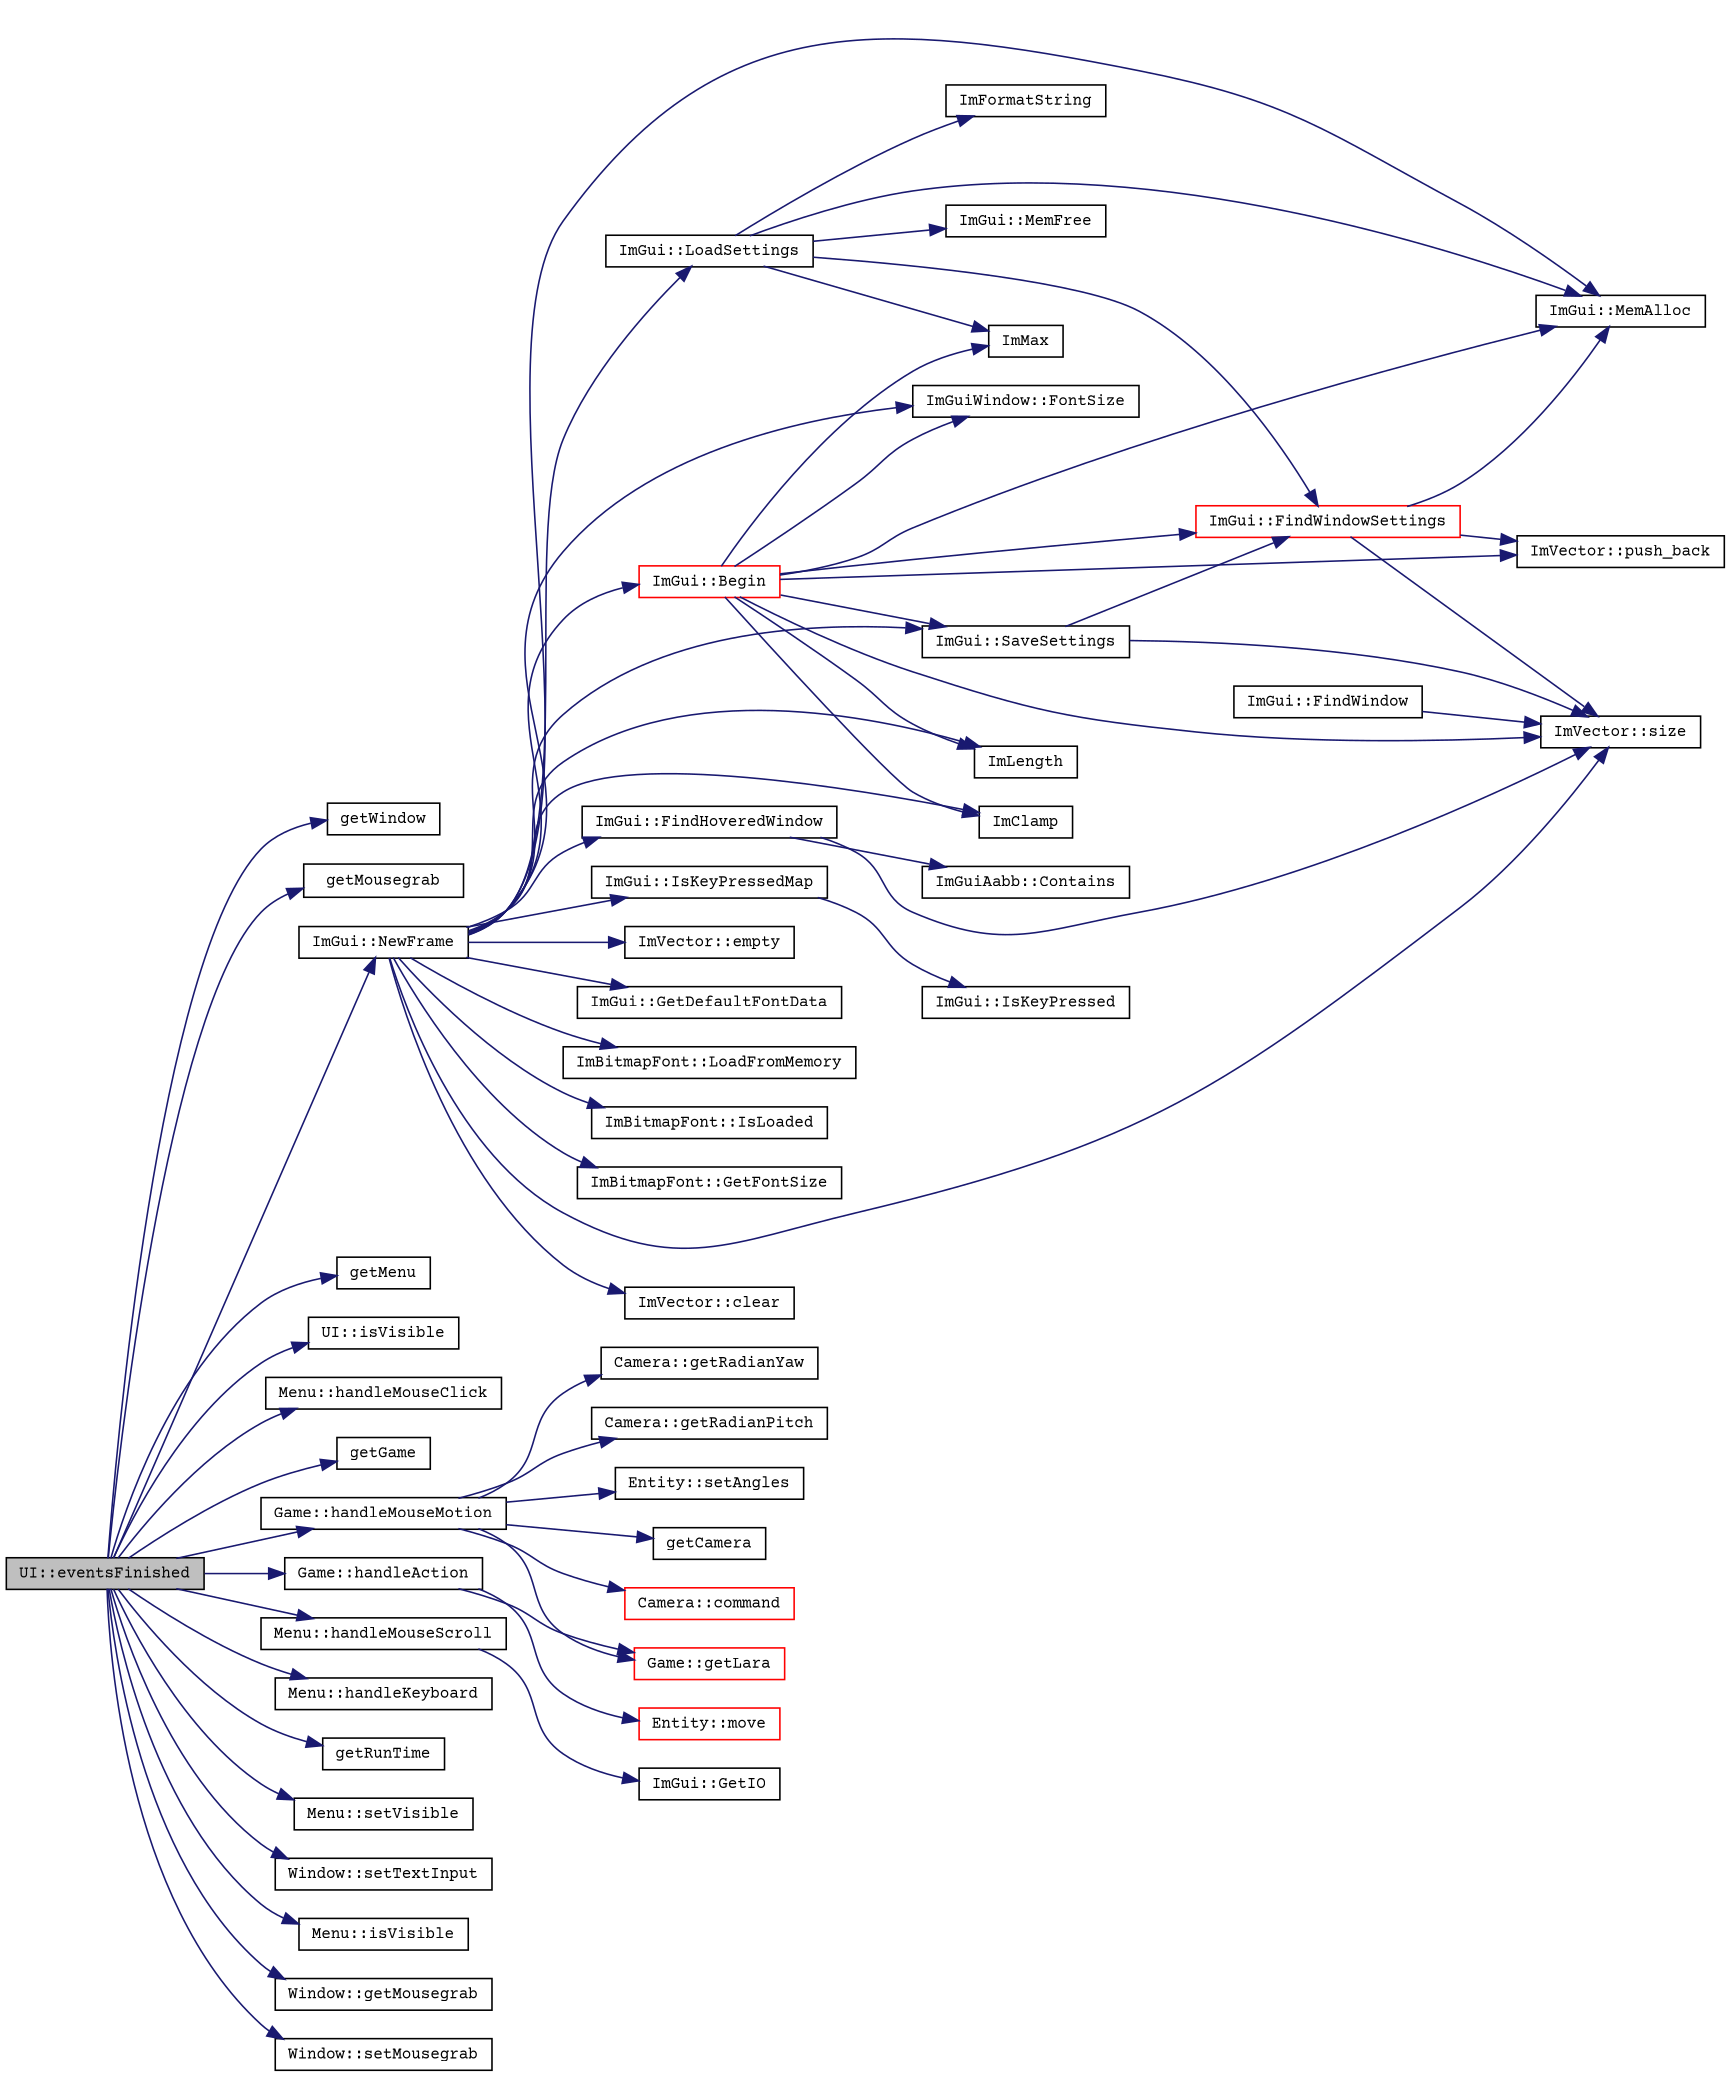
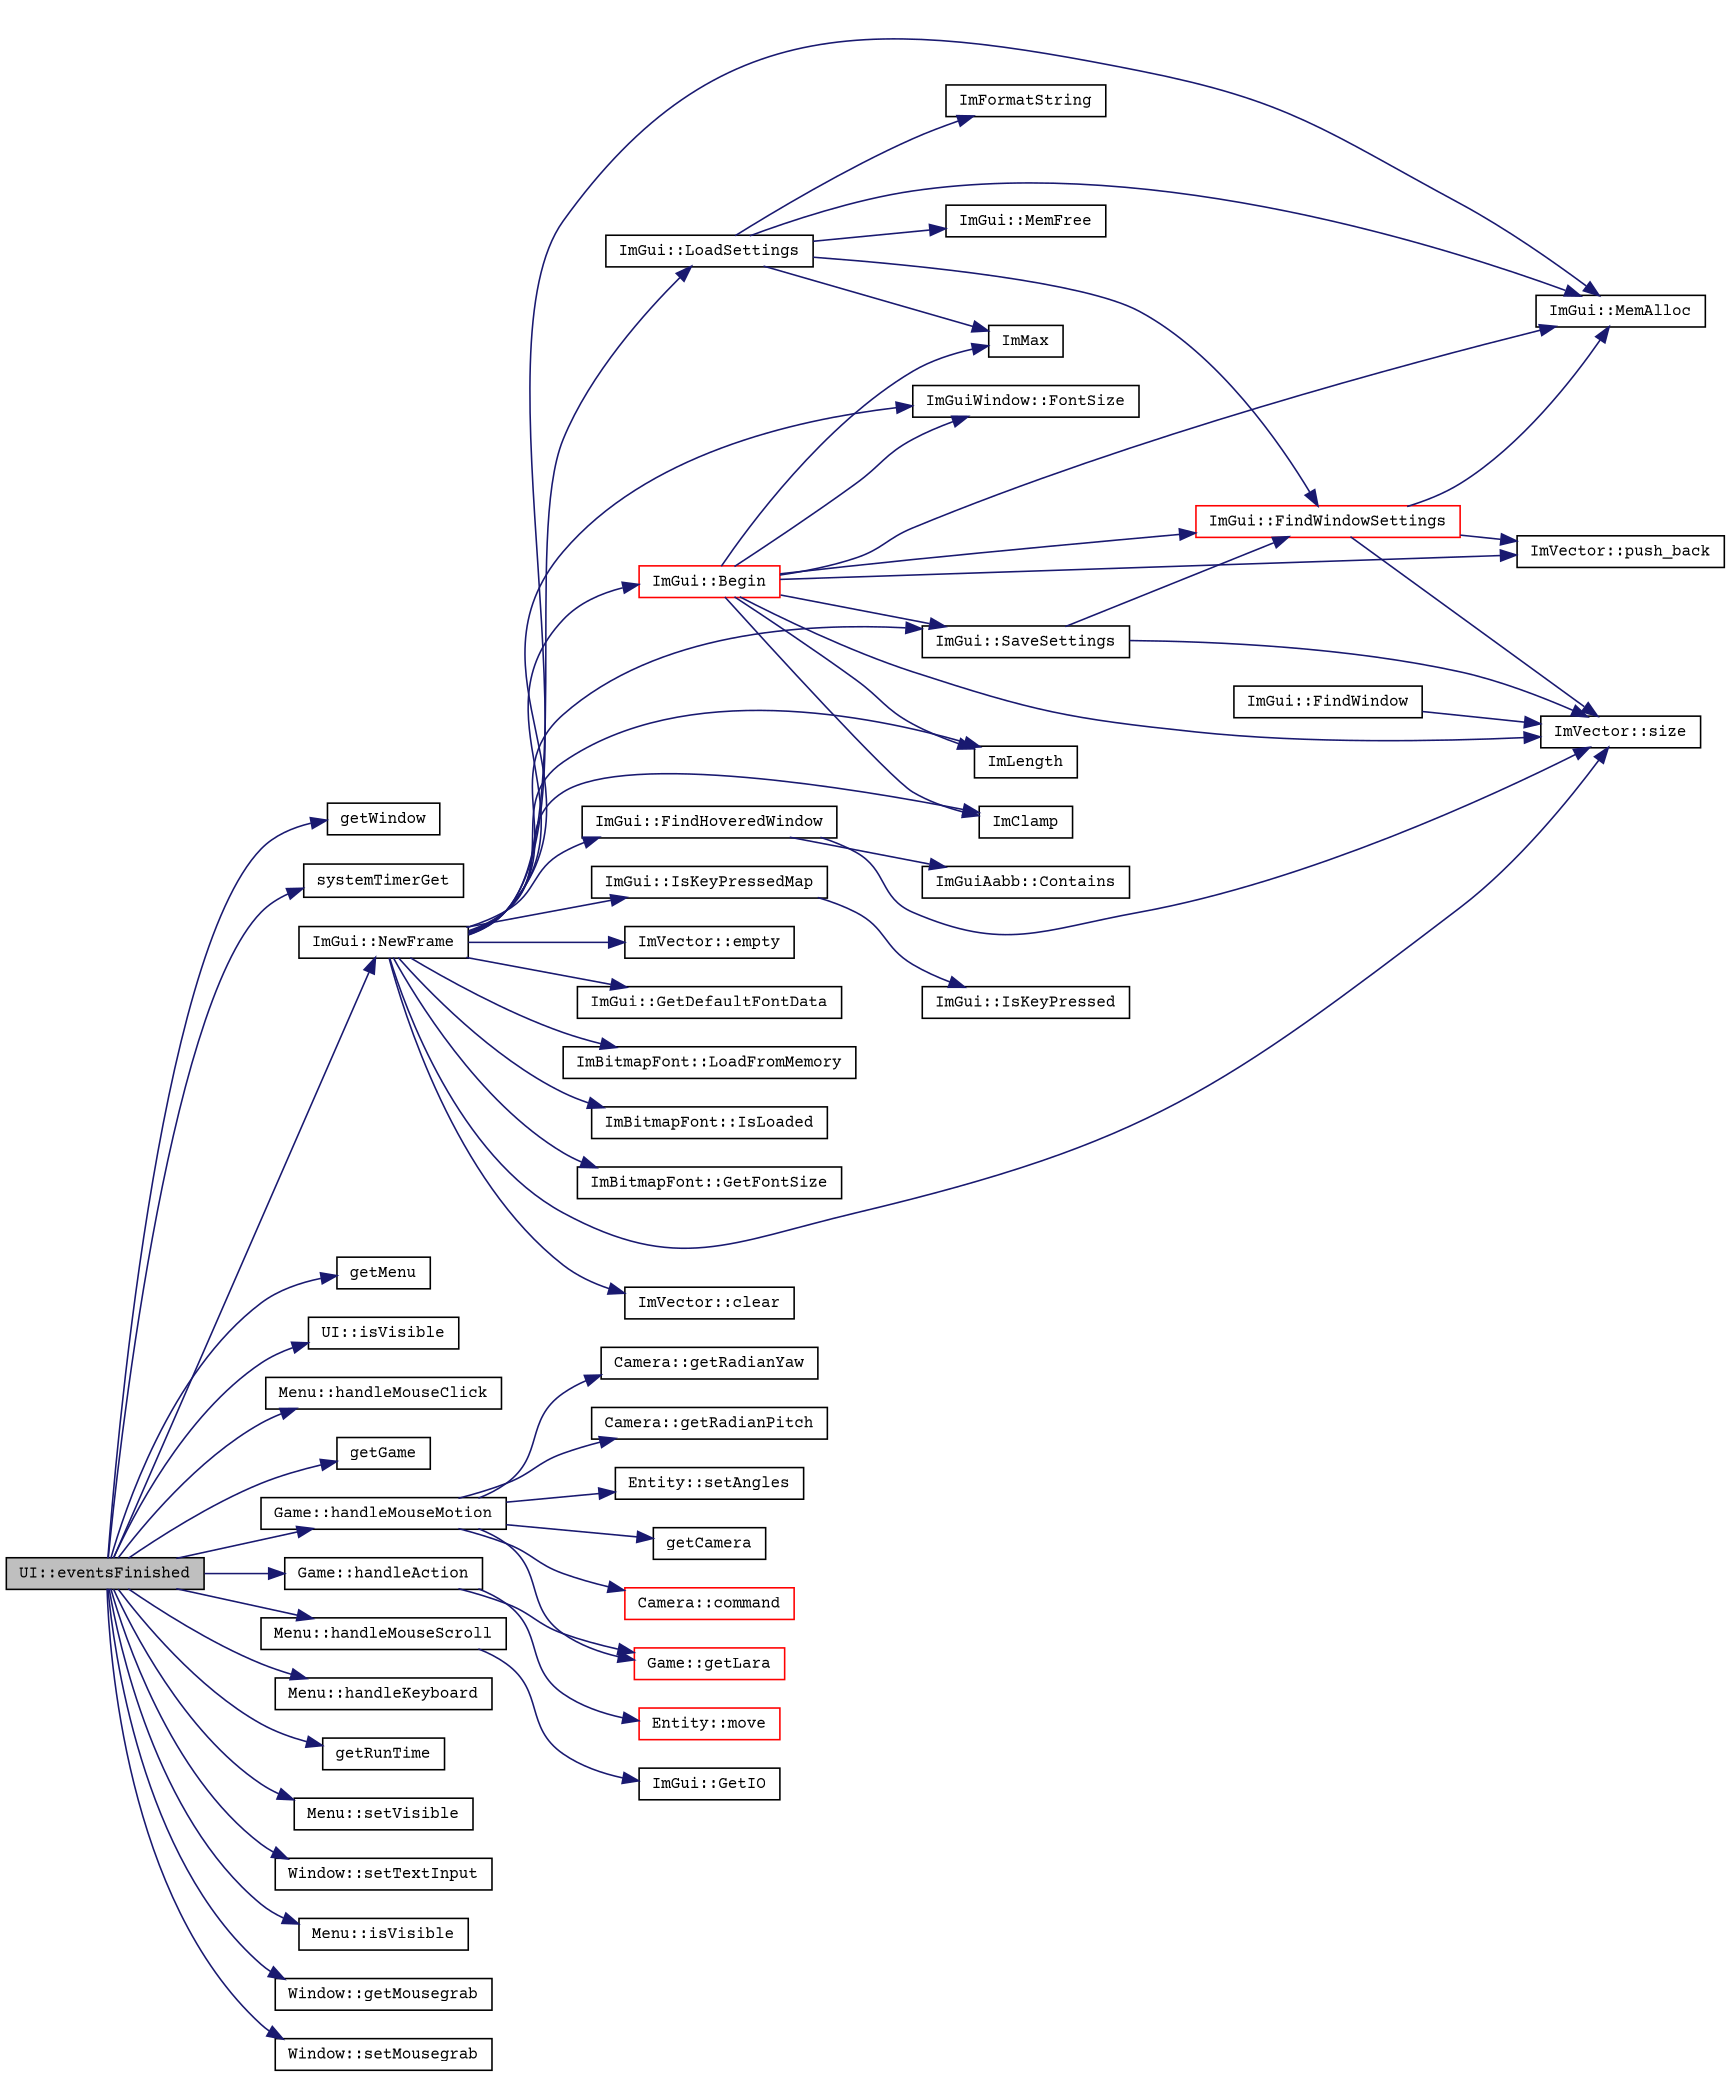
node "getMousegrab": label "getMousegrab" -> "systemTimerGet"
